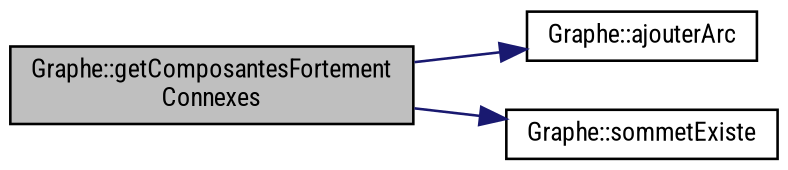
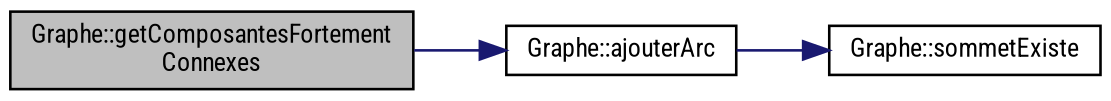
edge "Graphe::getComposantesFortement Connexes" -> "Graphe::sommetExiste": now "Graphe::ajouterArc" -> "Graphe::sommetExiste"
